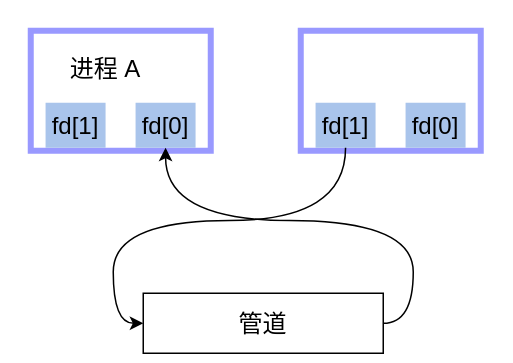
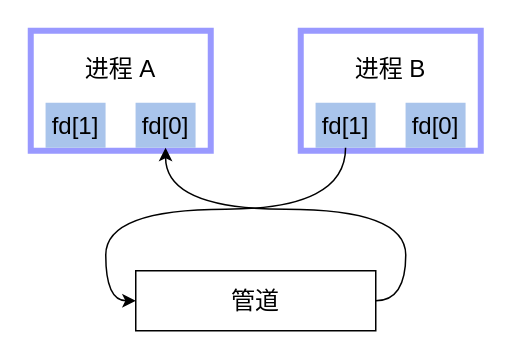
node "进程 A": moved (106, 68) -> (121, 68)
node "进程 B": added
node "管道": moved (263, 323) -> (256, 301)
